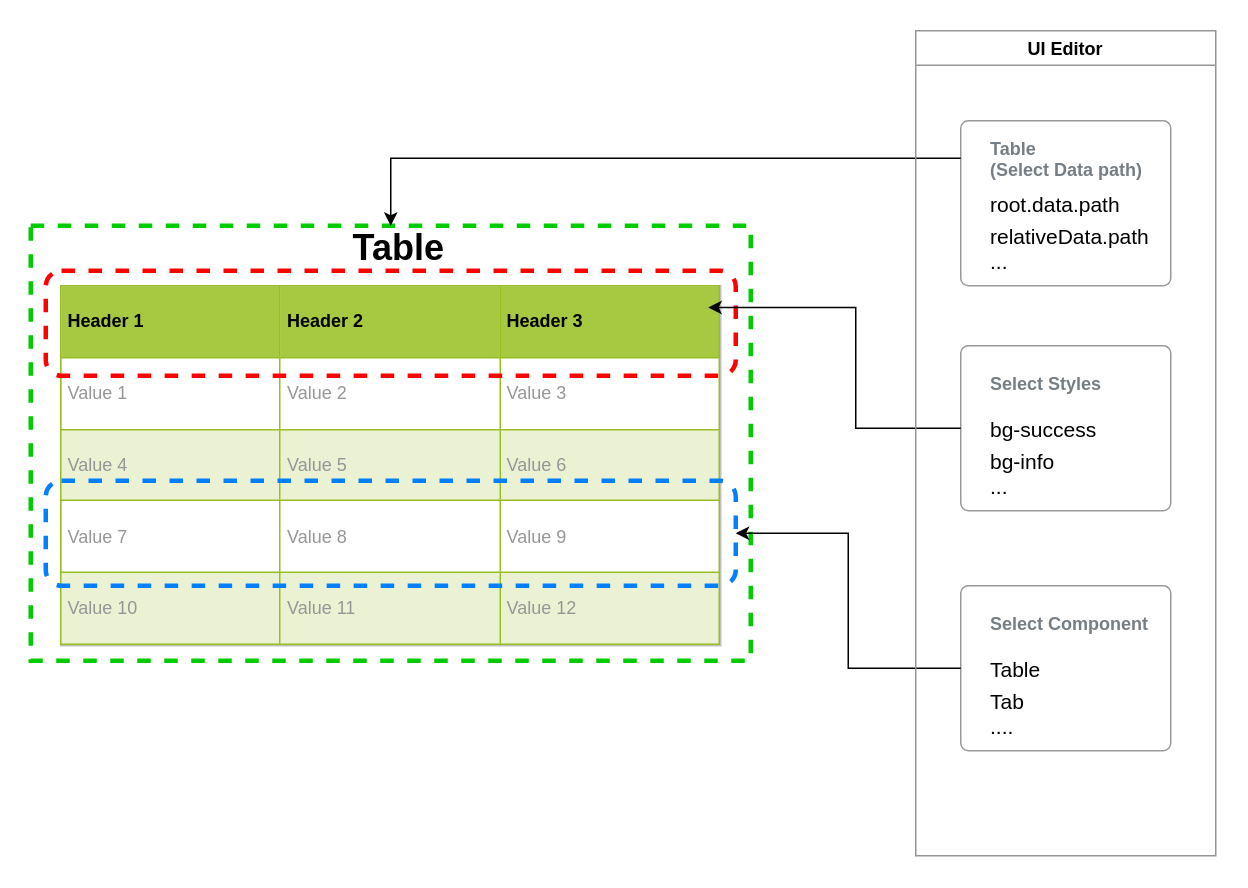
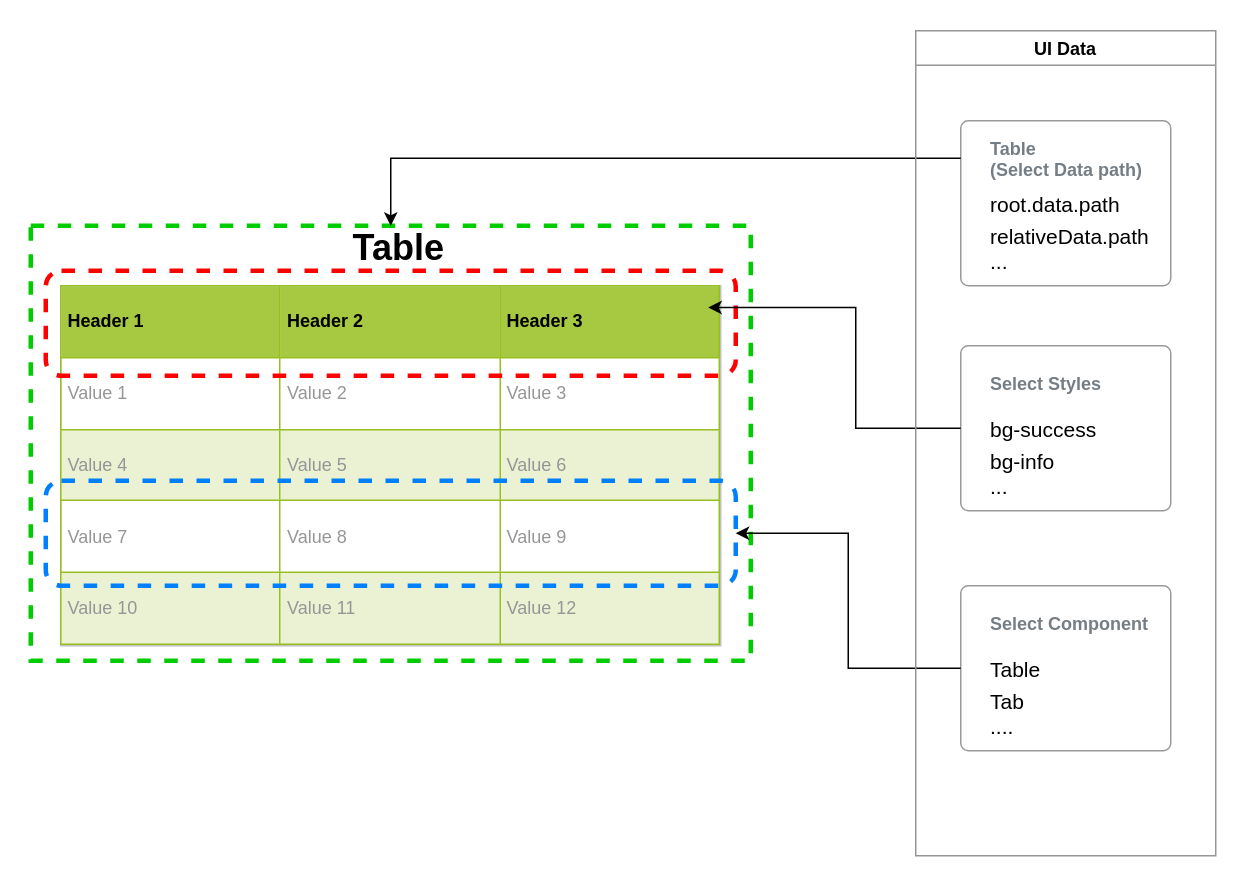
node "UI Editor": label "UI Editor" -> "UI Data"
